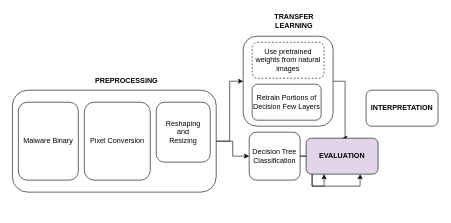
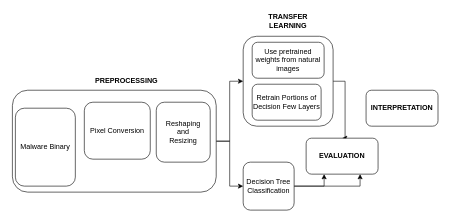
node "TRANSFER LEARNING": moved (294, 21) -> (288, 21)
node "Use pretrained weights from natural images": style dashed -> solid
node "Malware Binary": moved (48, 141) -> (45, 147)
node "Pixel Conversion": size 66x78 -> 66x57
node "Decision Tree Classification": moved (275, 156) -> (269, 186)
node "EVALUATION": fillcolor #e1d5e7 -> #ffffff
